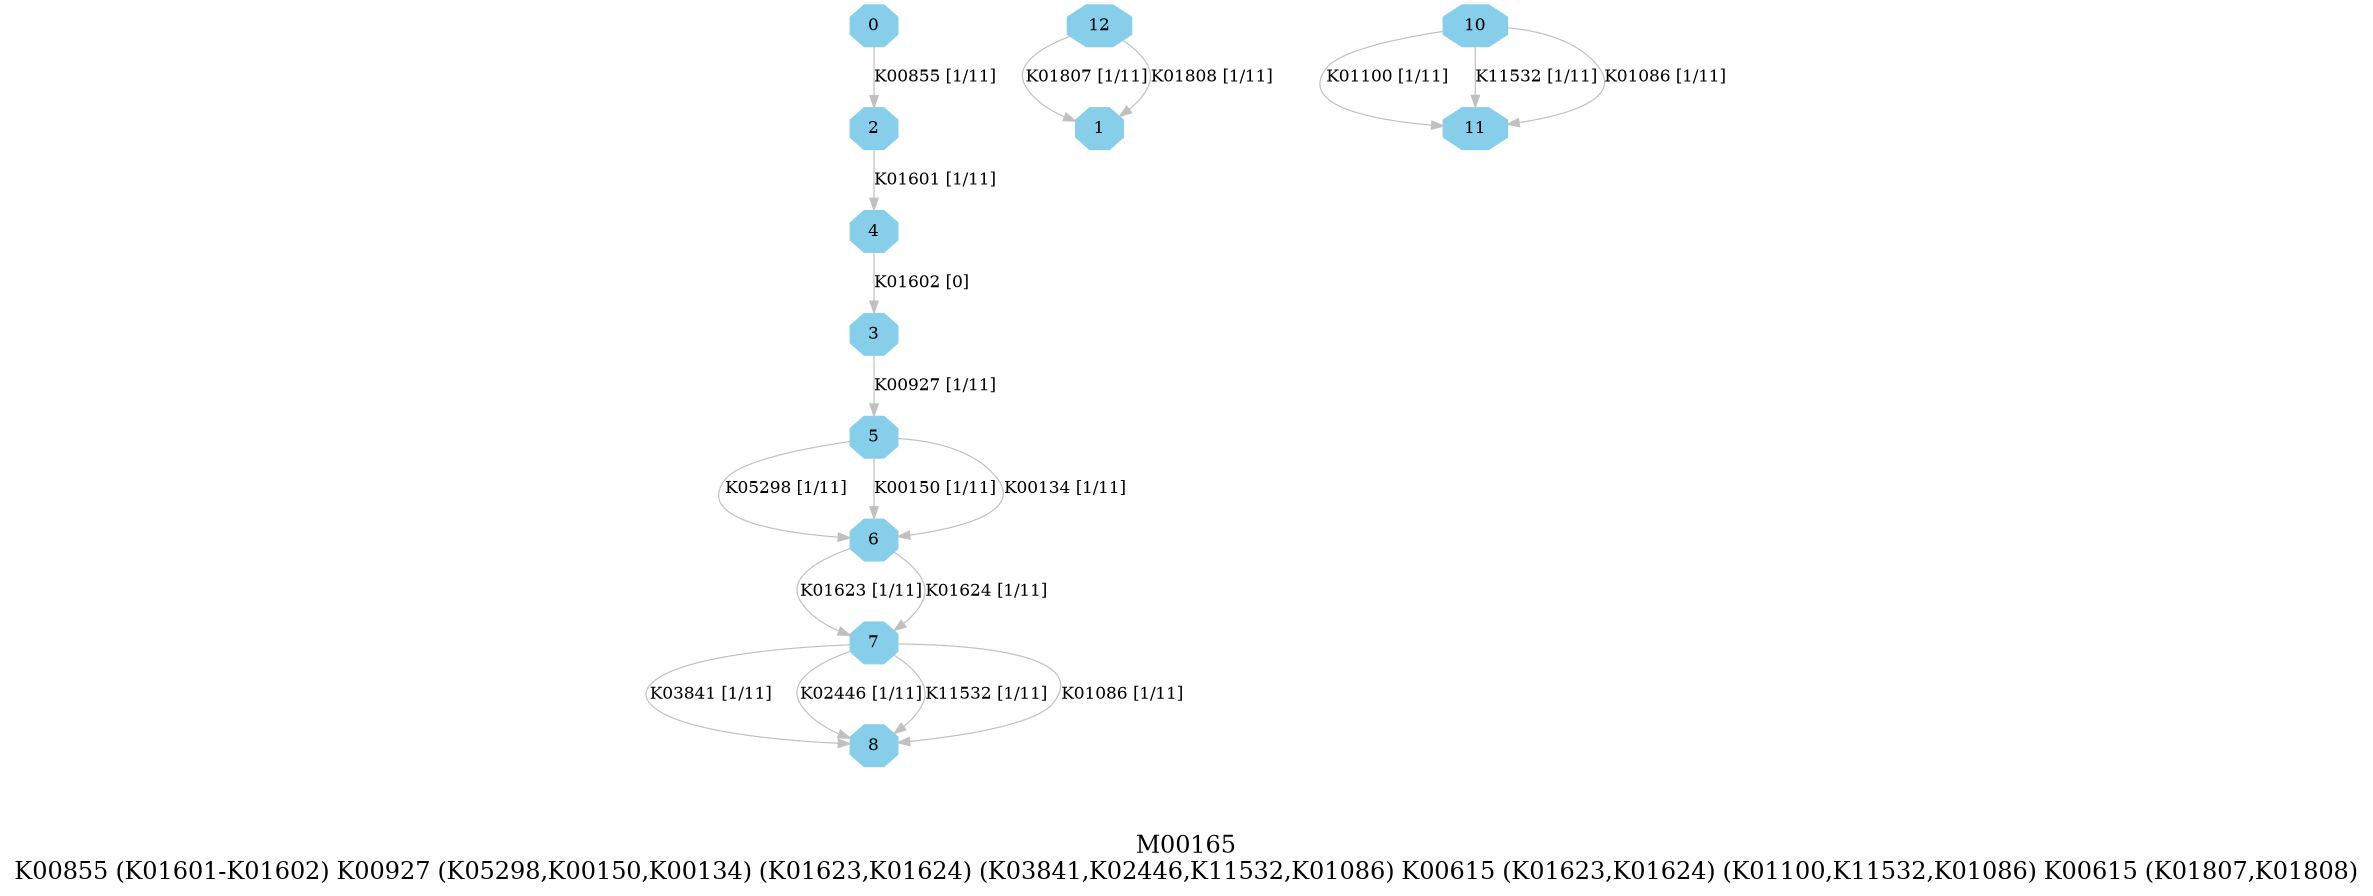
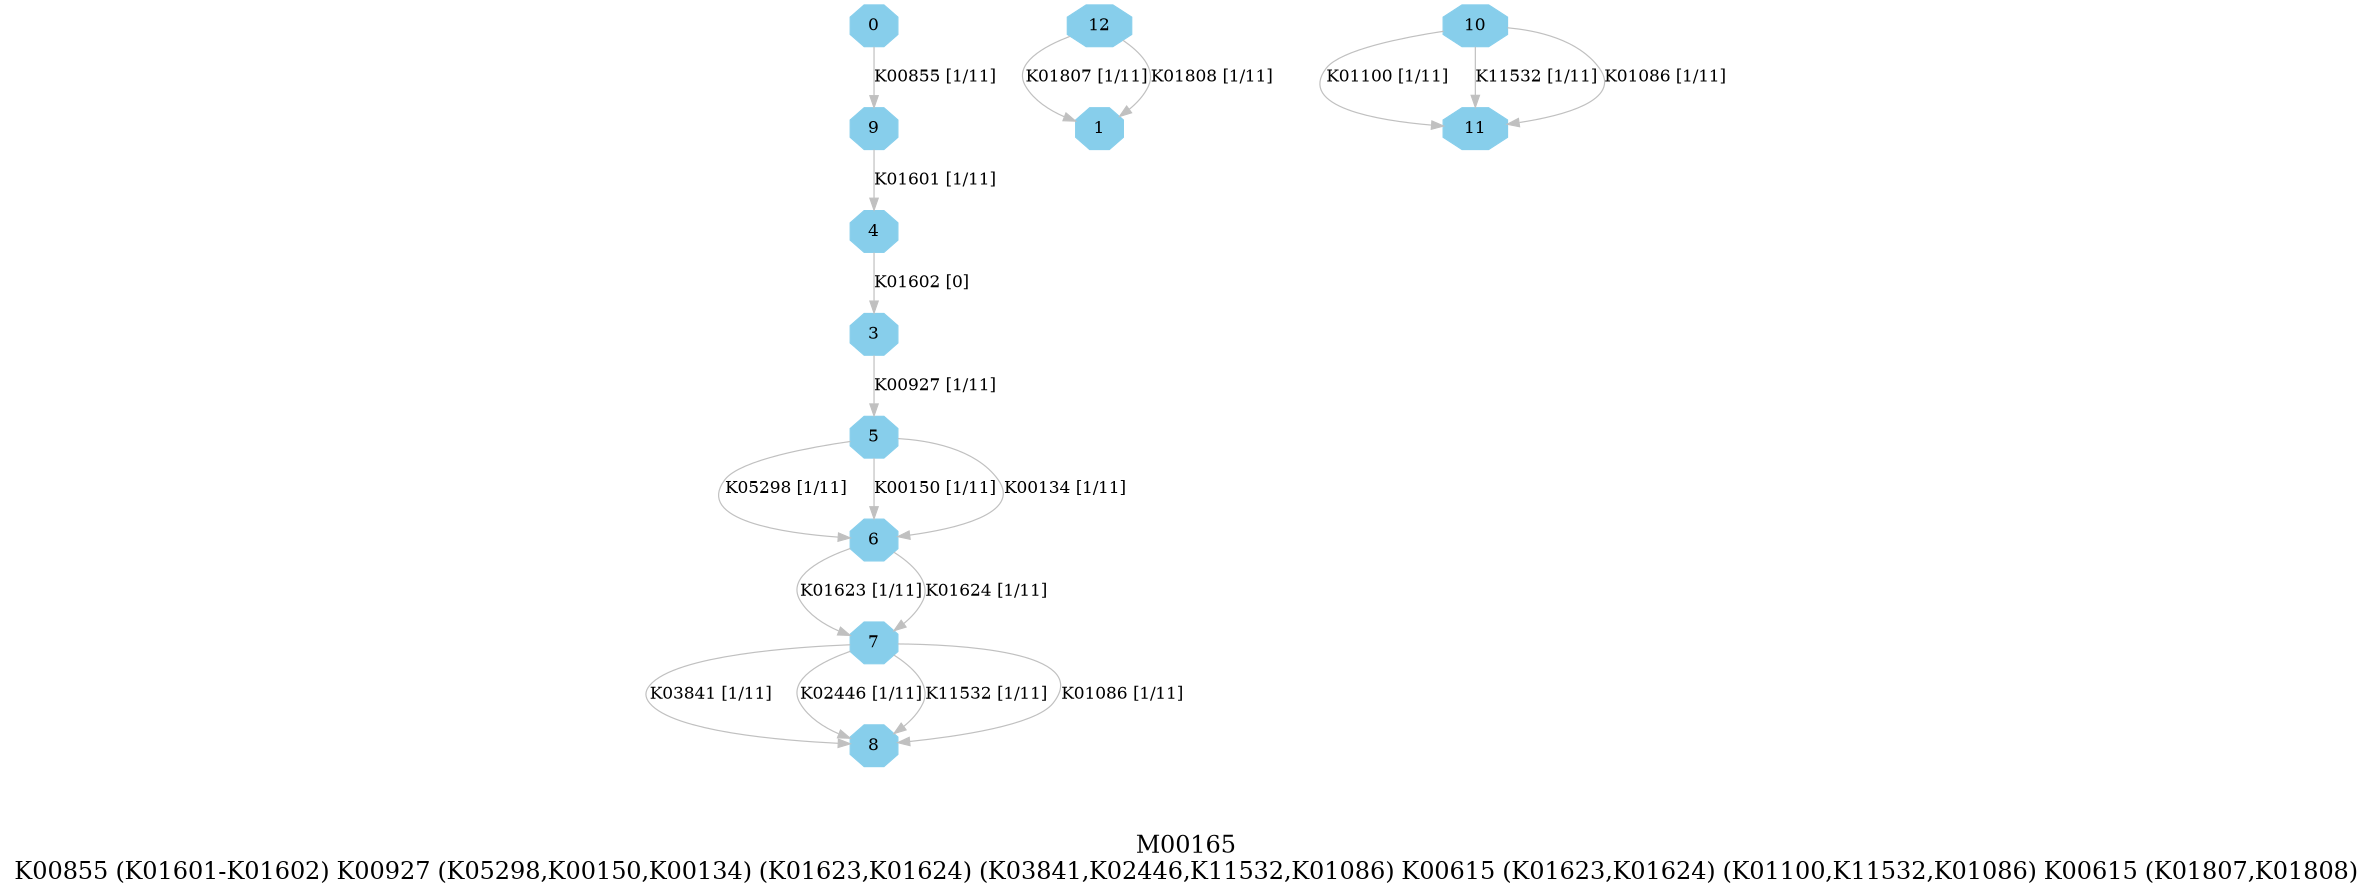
node "2": label "2" -> "9"
